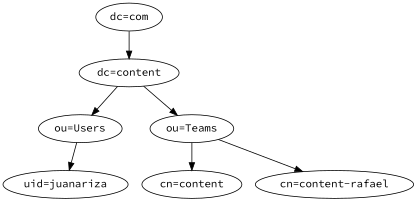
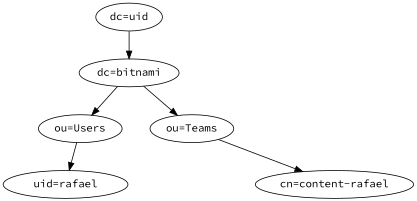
node "dc=com": label "dc=com" -> "dc=uid"
node "dc=content": label "dc=content" -> "dc=bitnami"
node "uid=juanariza": label "uid=juanariza" -> "uid=rafael"
node "cn=content": removed
